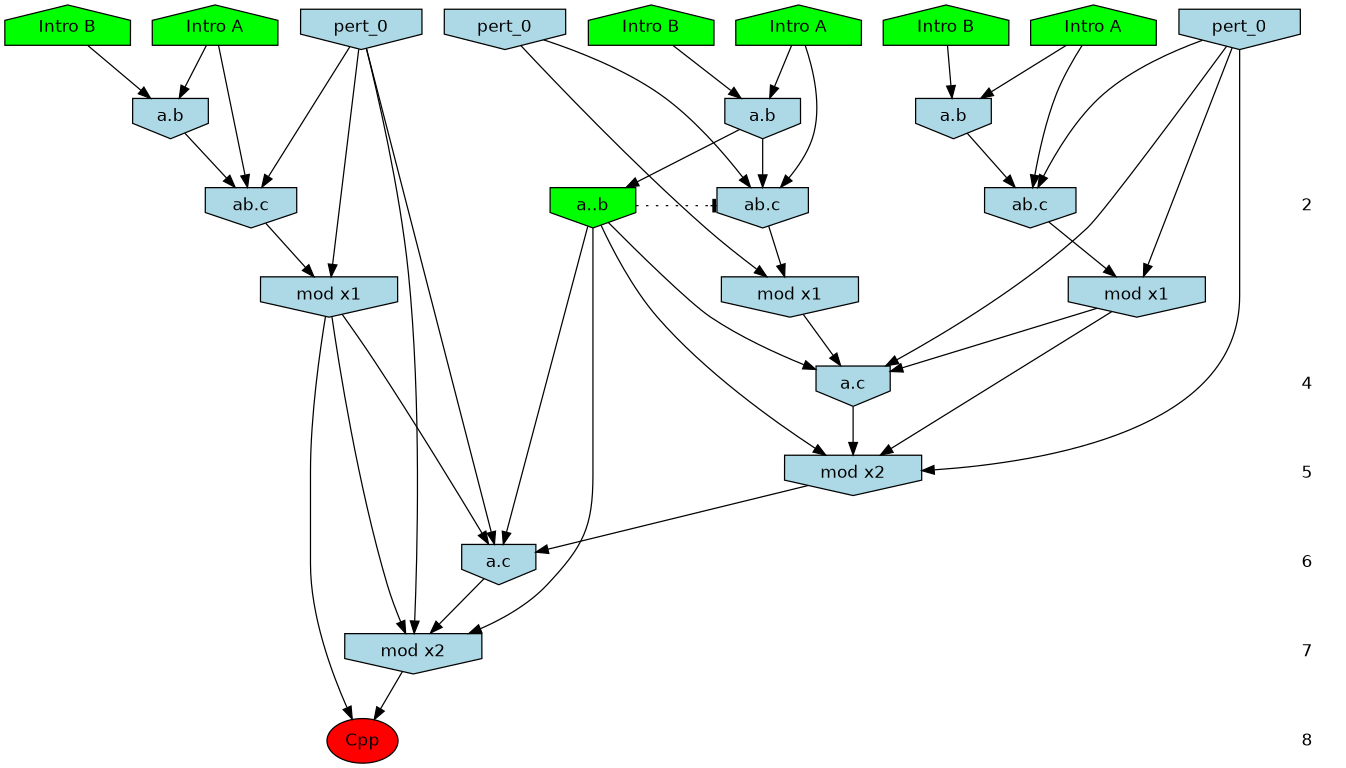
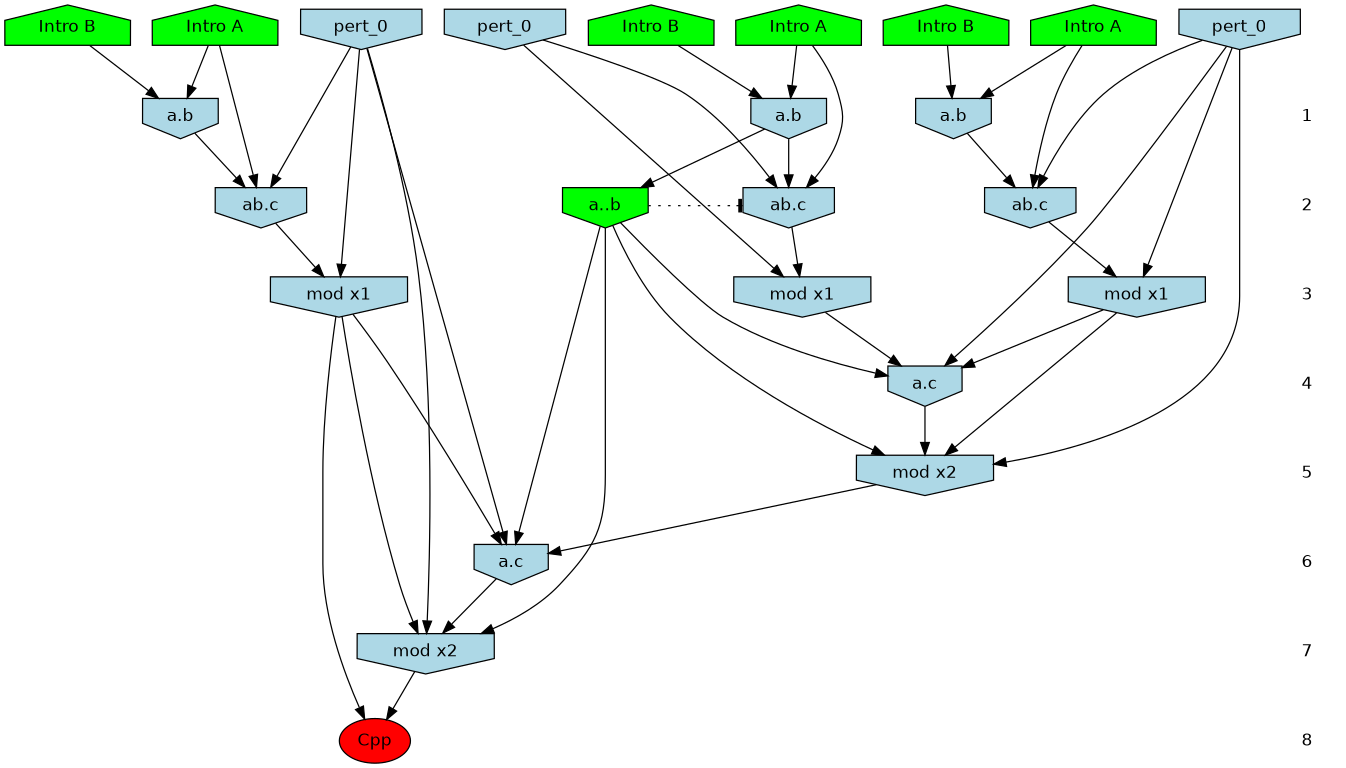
node "1": added
node "3": added
